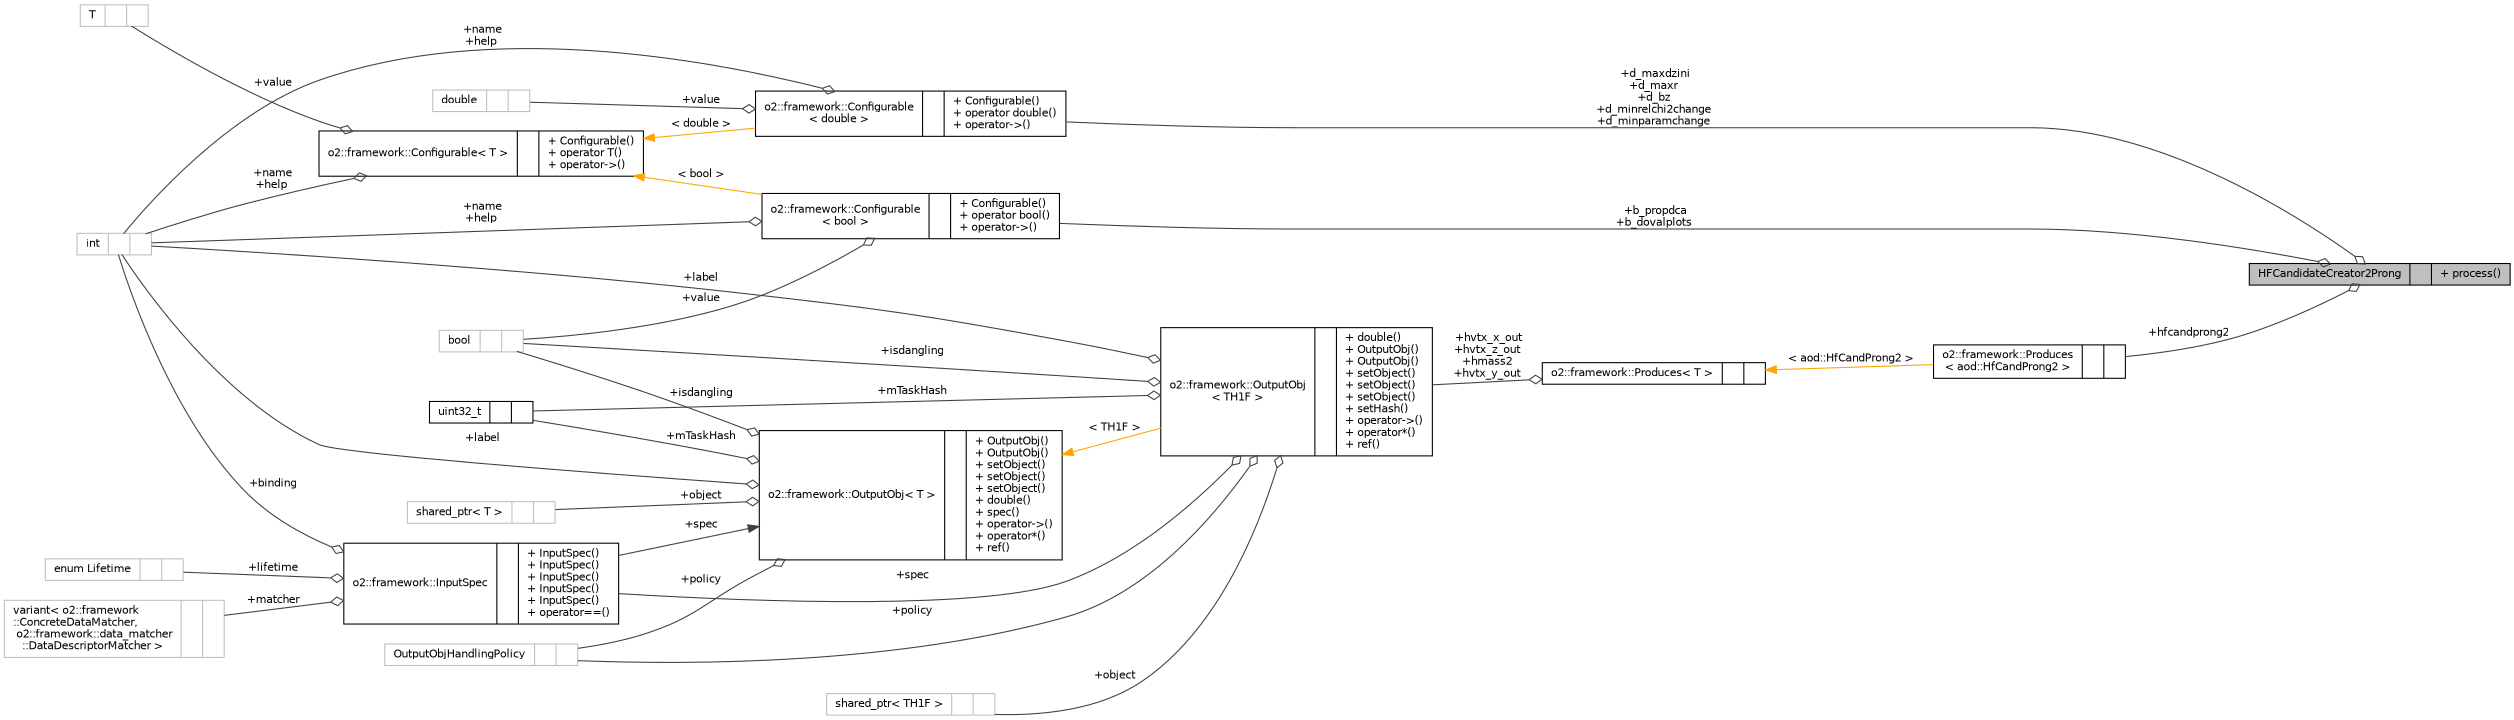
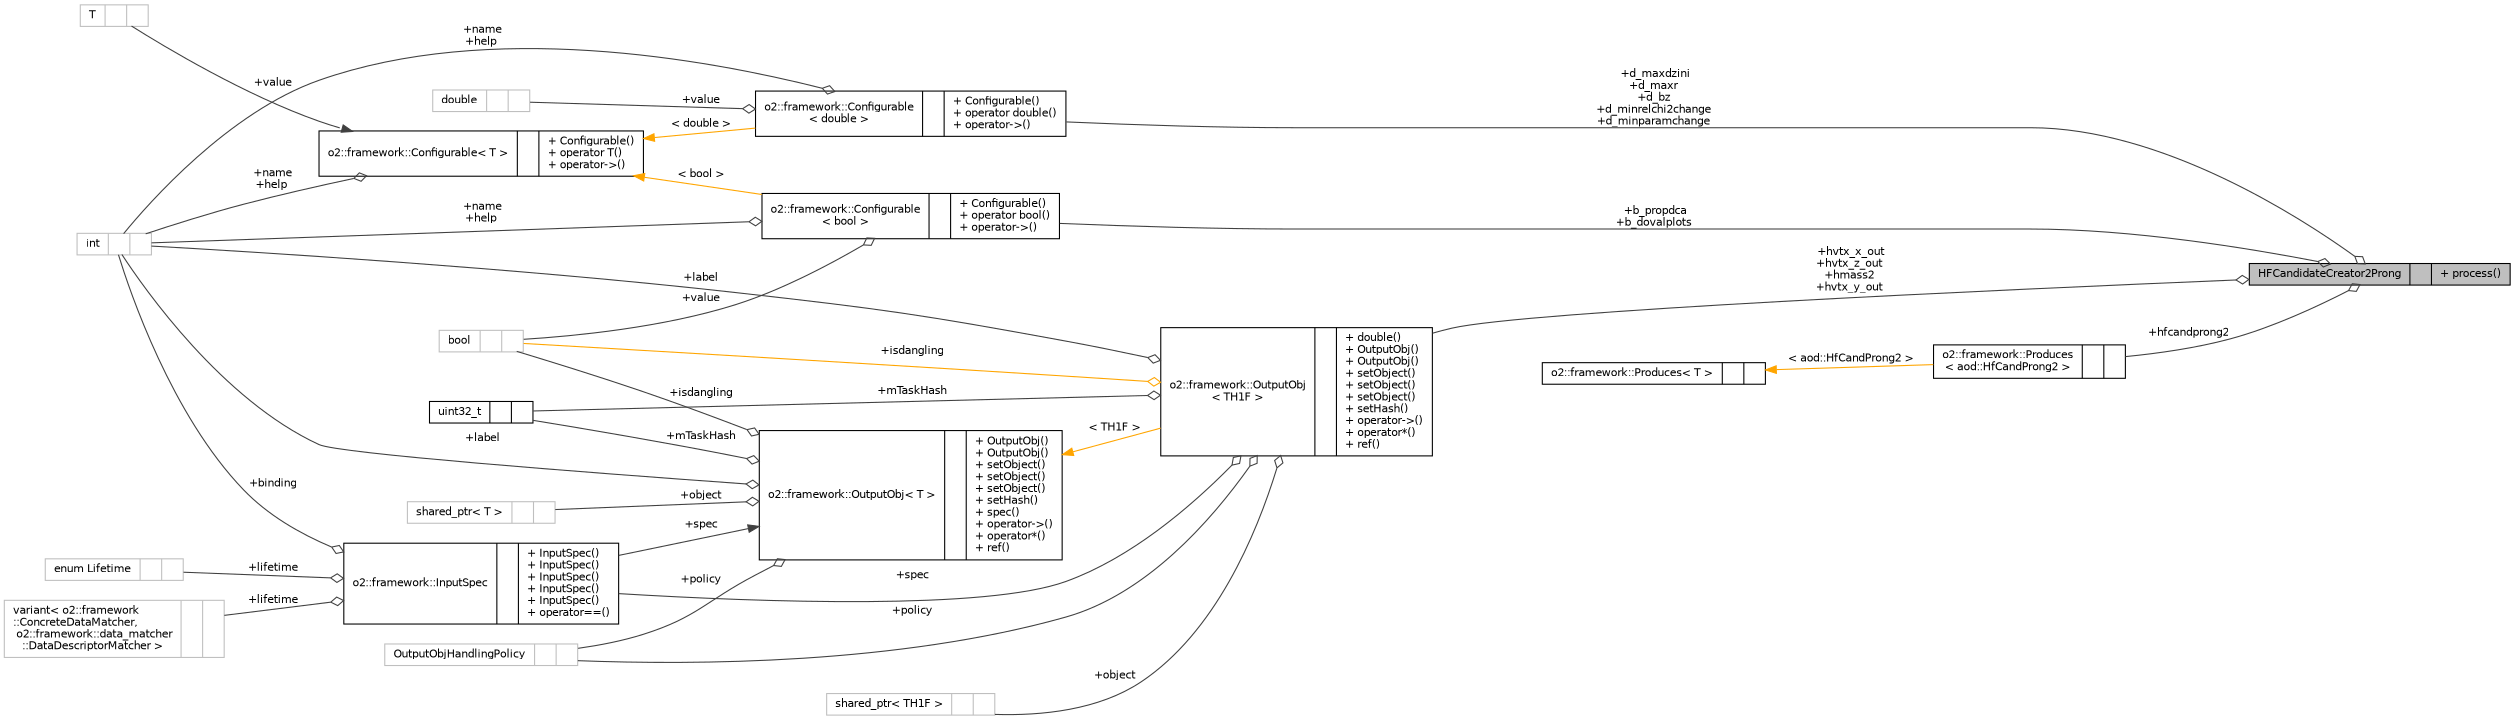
edge "T" -> "o2::framework::Configurable< T >": arrowhead odiamond -> normal
edge "bool" -> "o2::framework::OutputObj": color grey25 -> orange
edge "o2::framework::OutputObj" -> "o2::framework::Produces< T >": now "o2::framework::OutputObj" -> "HFCandidateCreator2Prong"
node "o2::framework::OutputObj< T >": text "+ double()" -> "+ setHash()"
edge "variant< o2::framework" -> "o2::framework::InputSpec": label " +matcher" -> " +lifetime"
